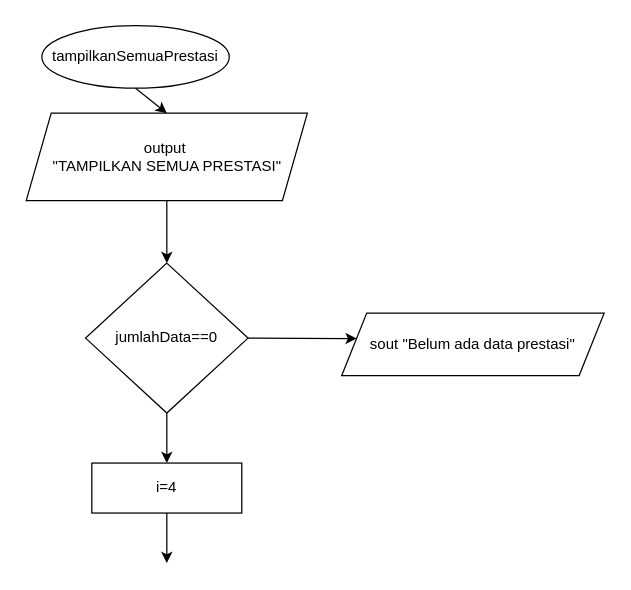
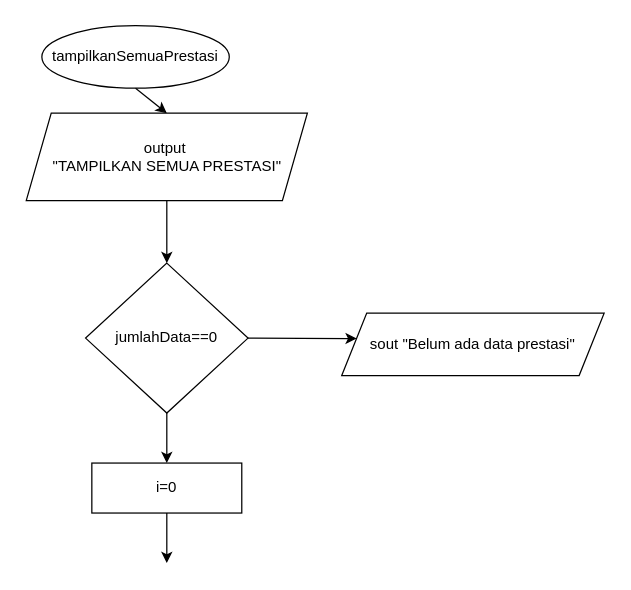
node "i=4": label "i=4" -> "i=0"
